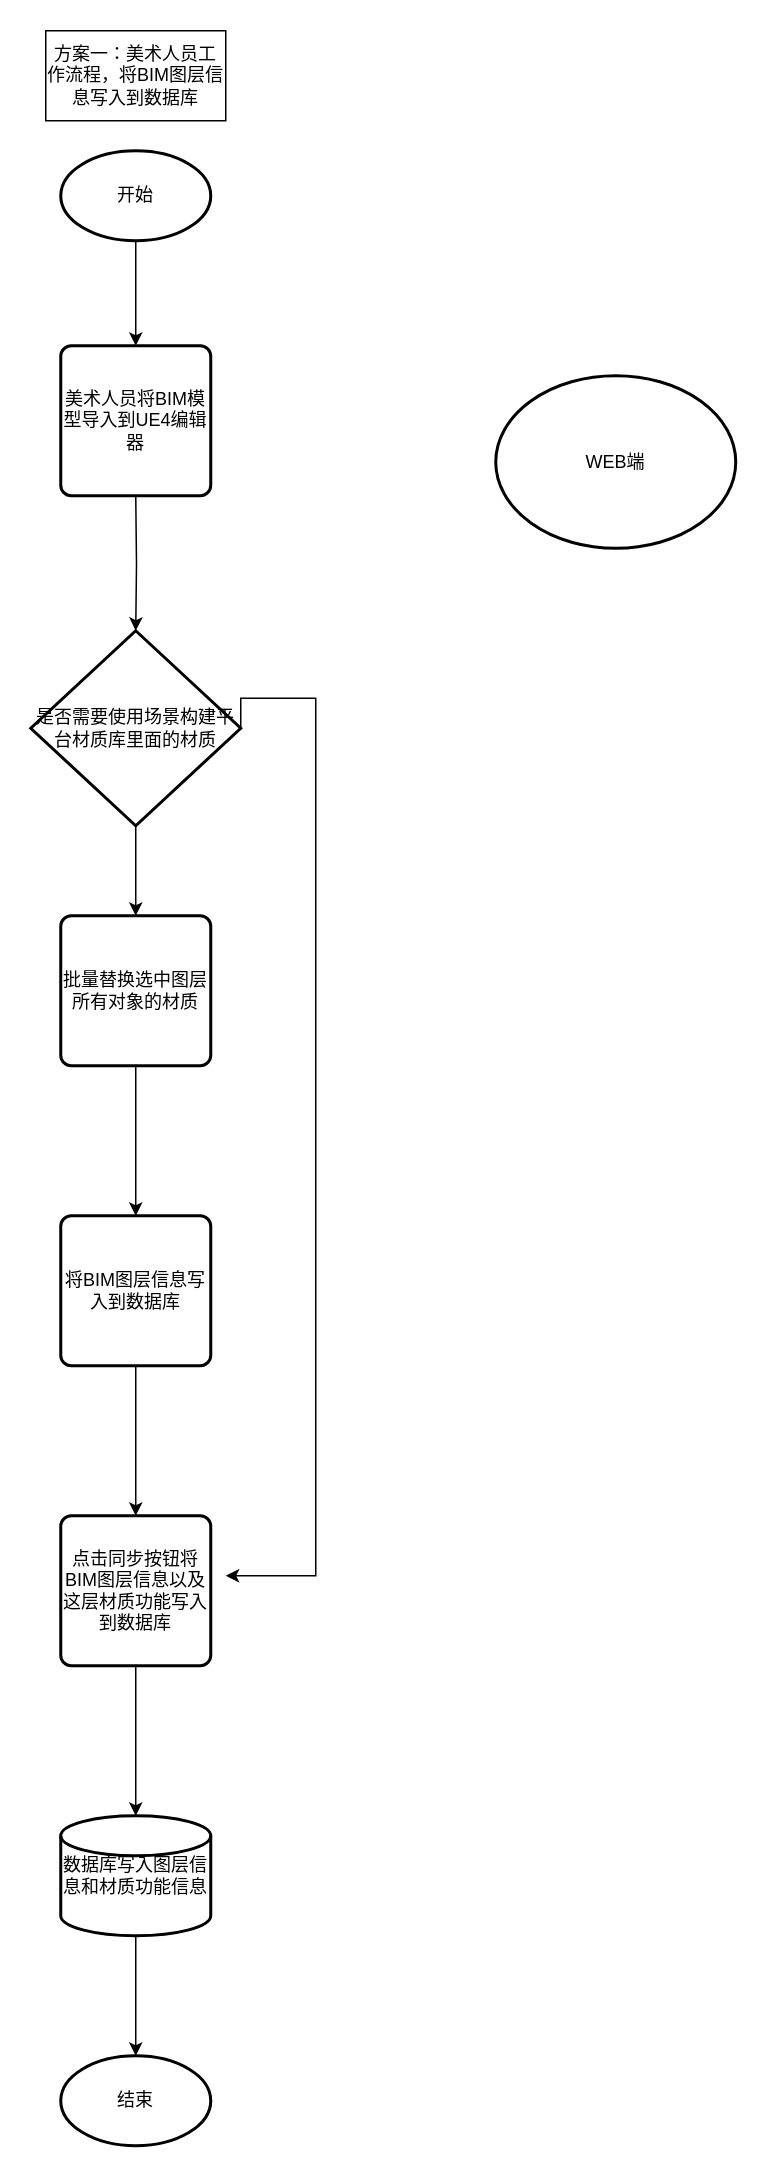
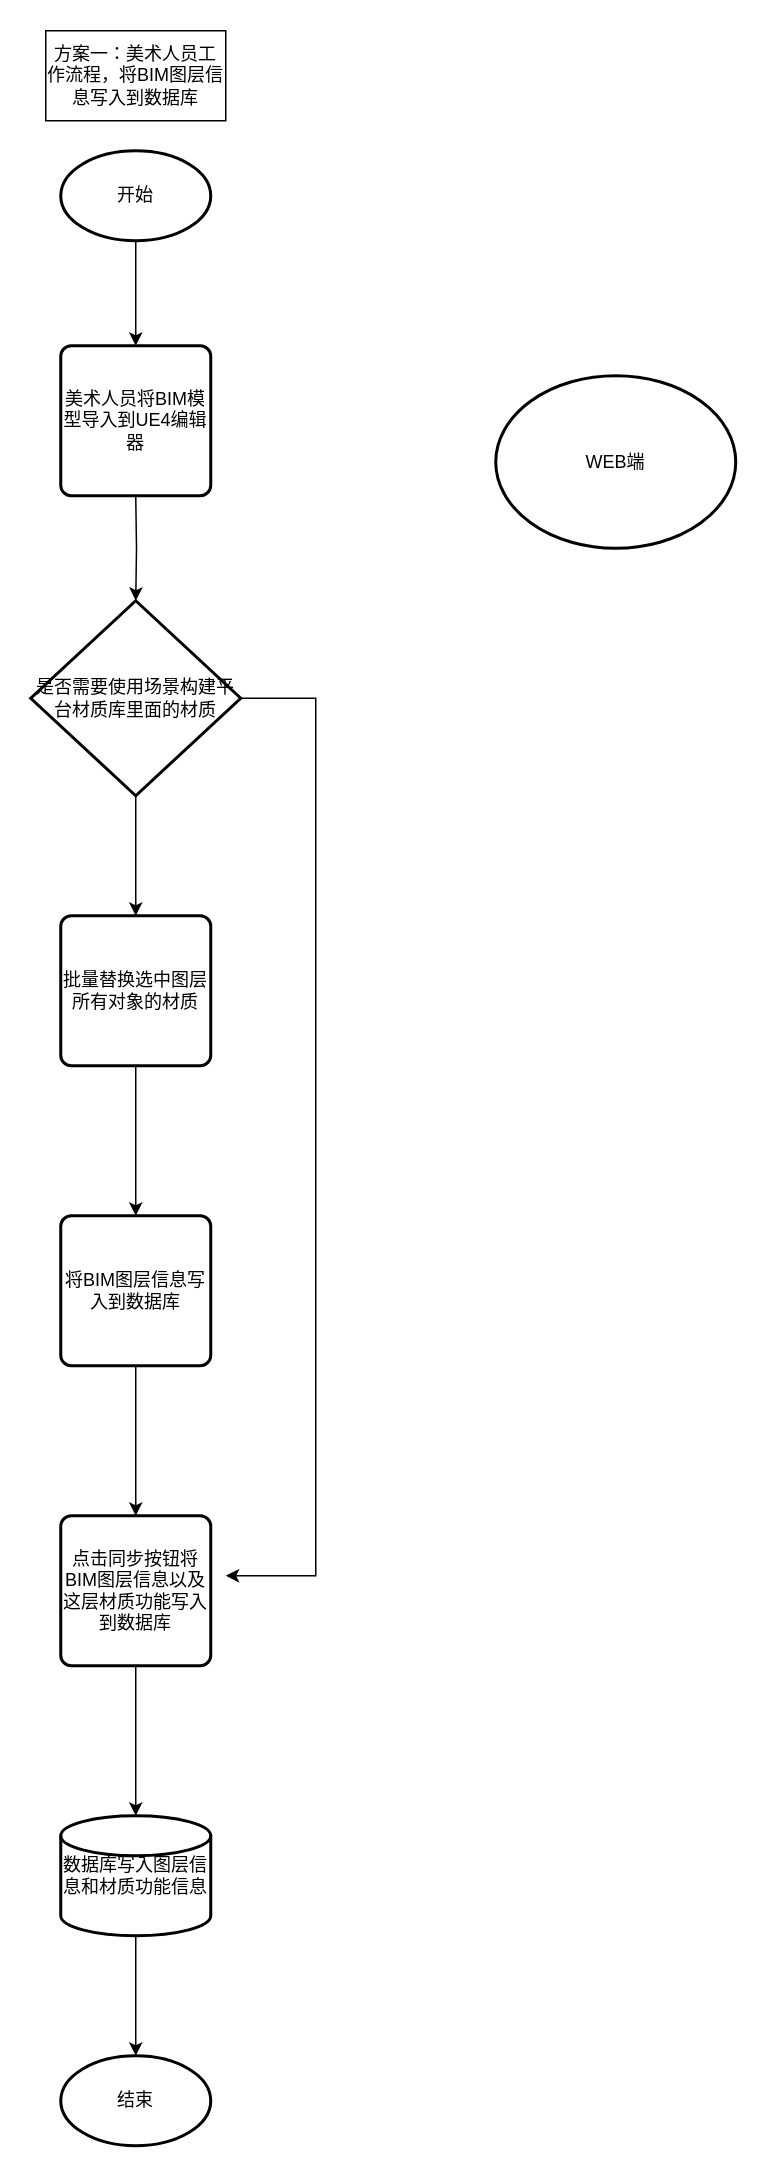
node "是否需要使用场景构建平台材质库里面的材质": moved (136, 728) -> (136, 698)
